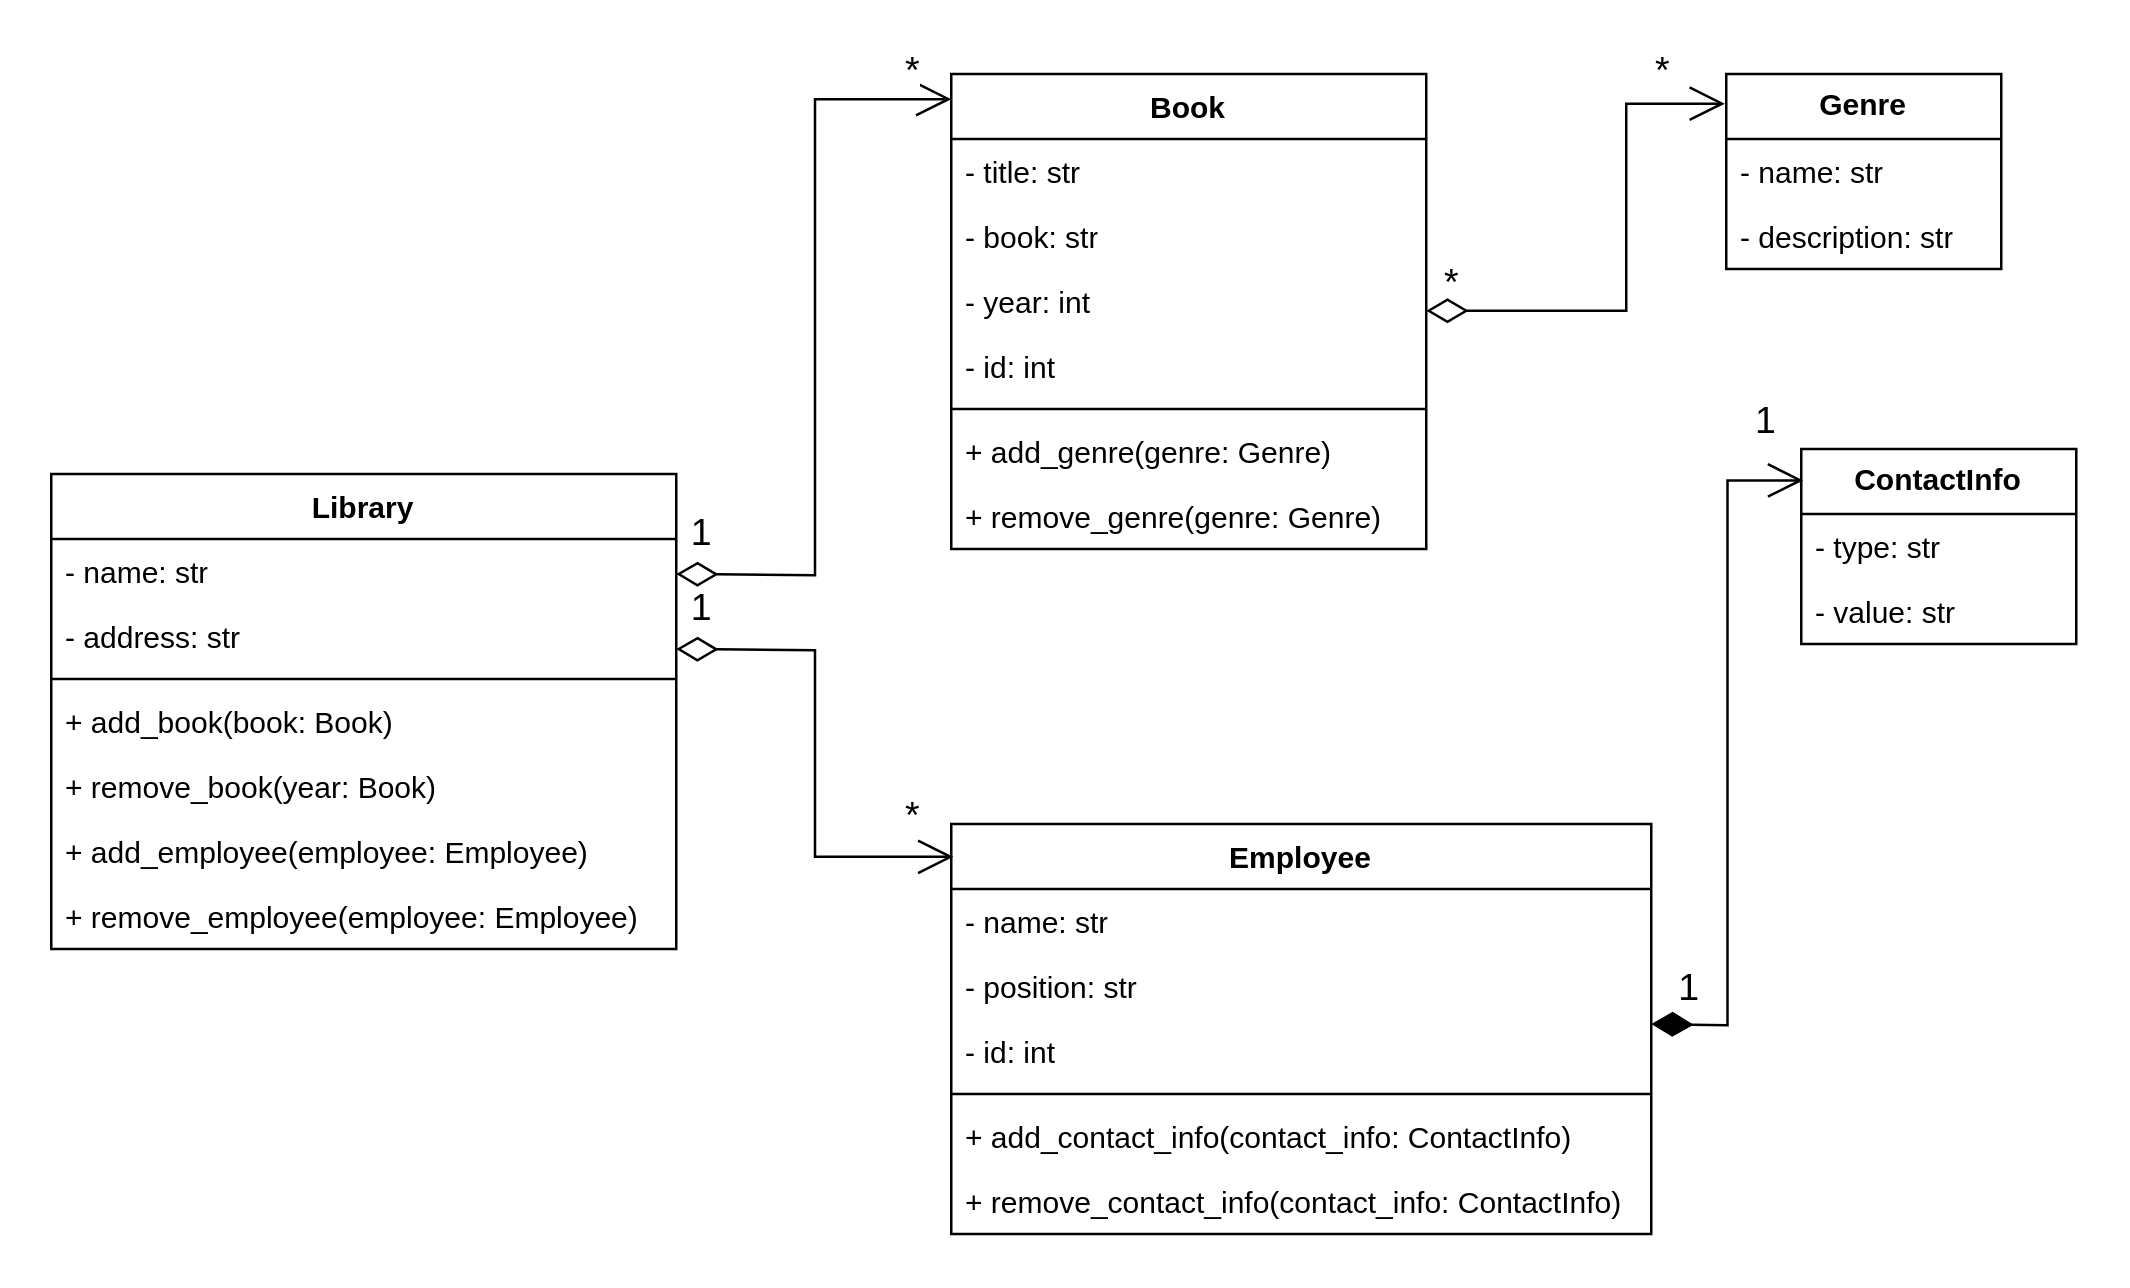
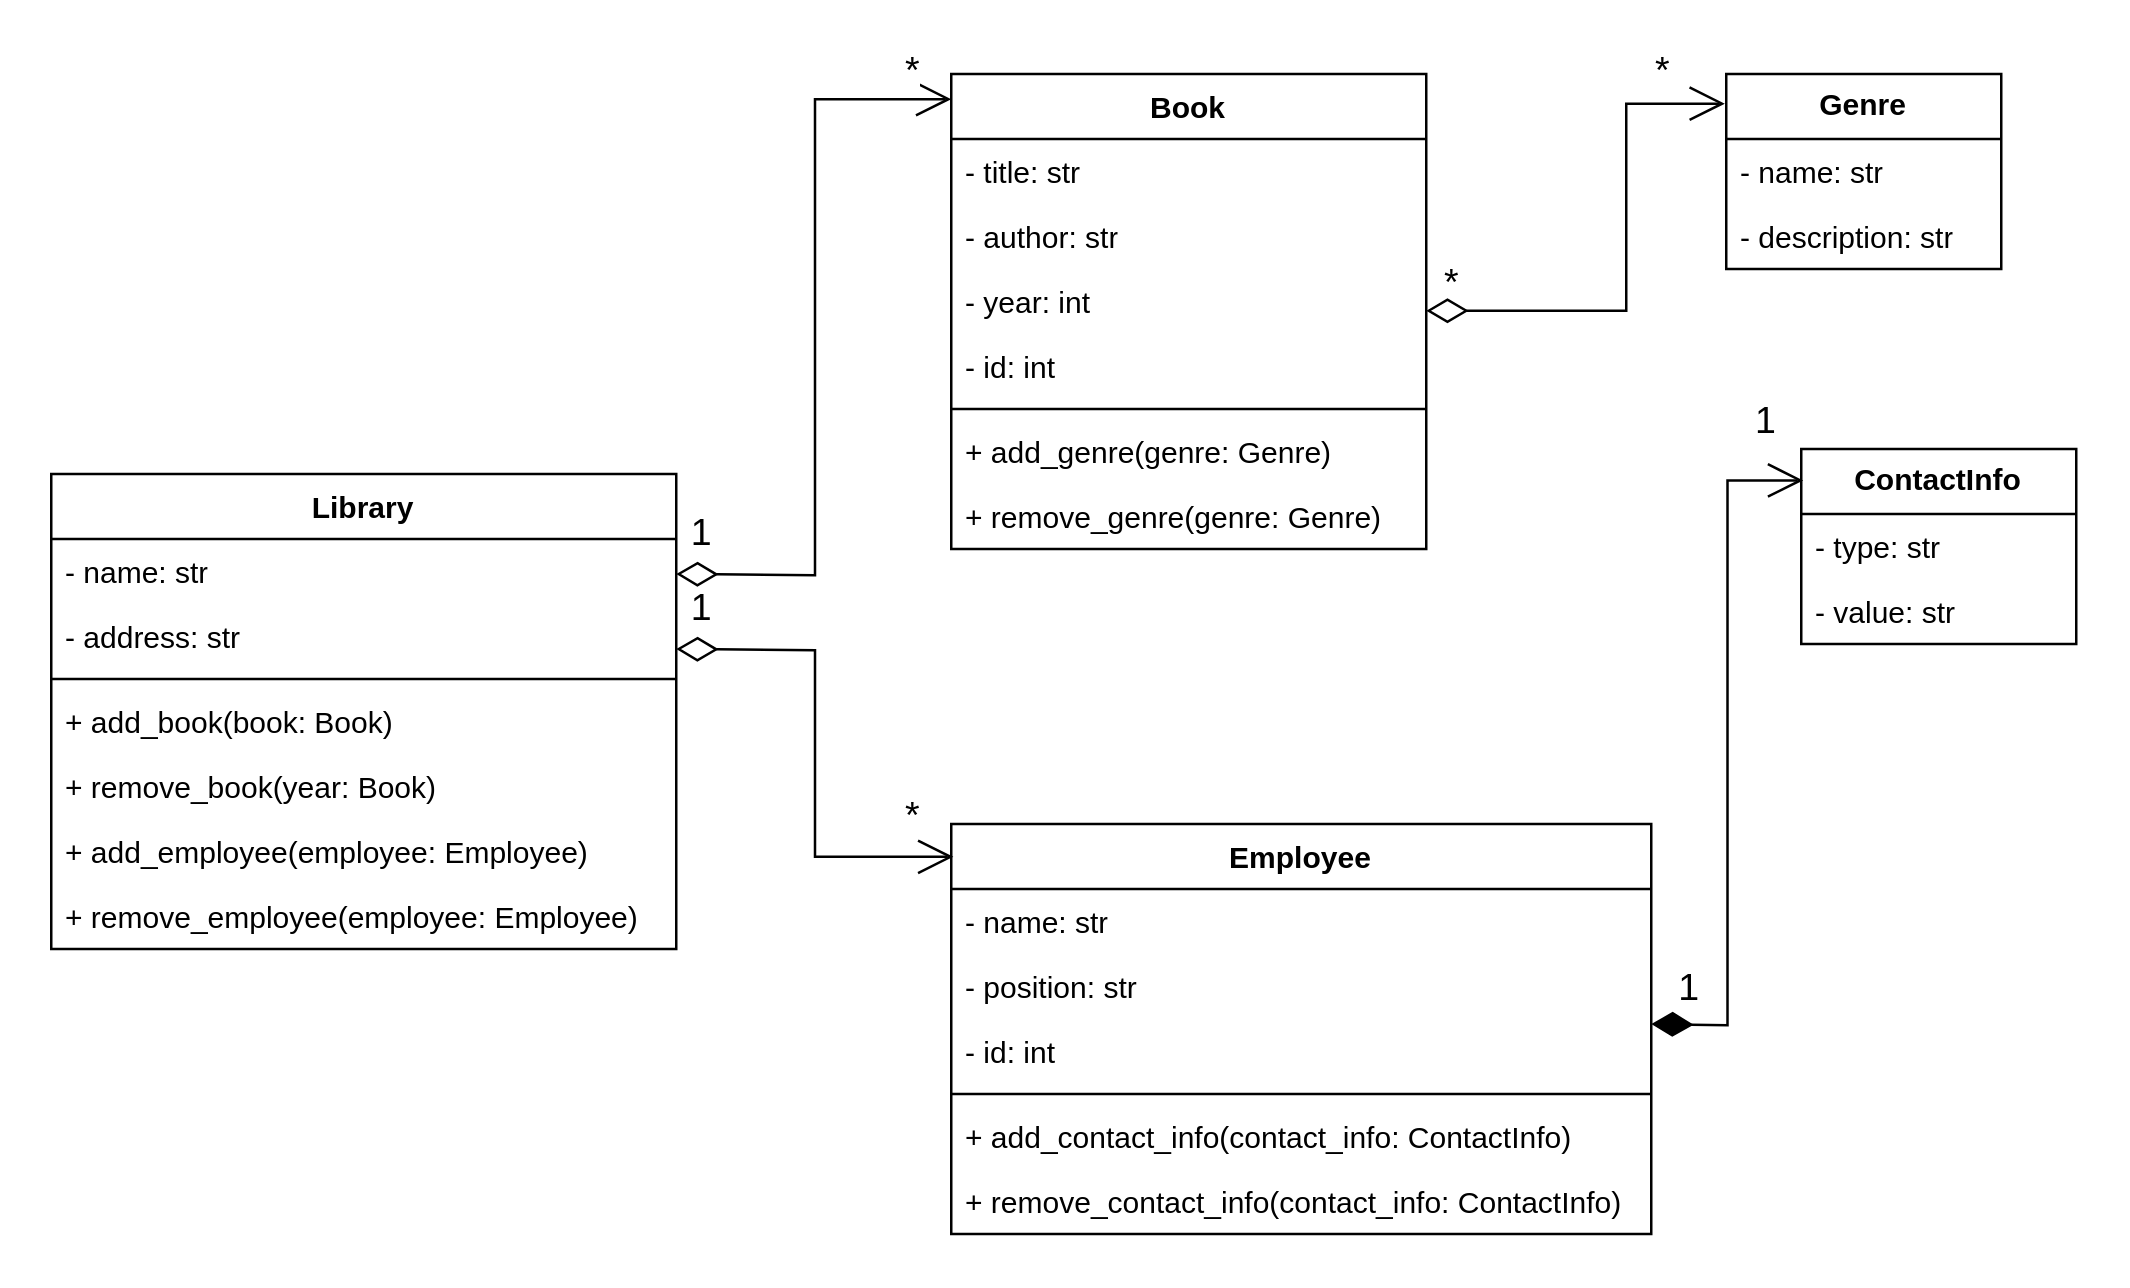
node "- book: str": label "- book: str" -> "- author: str"
